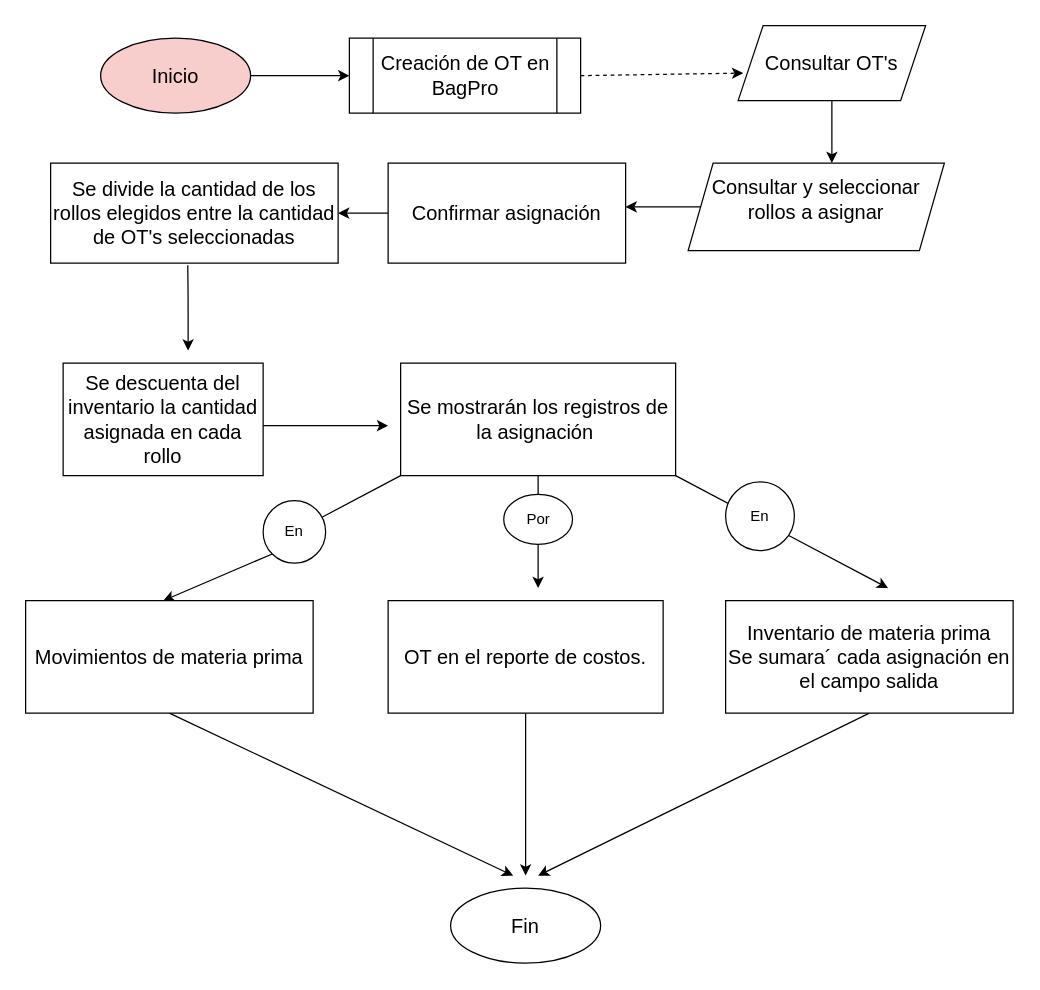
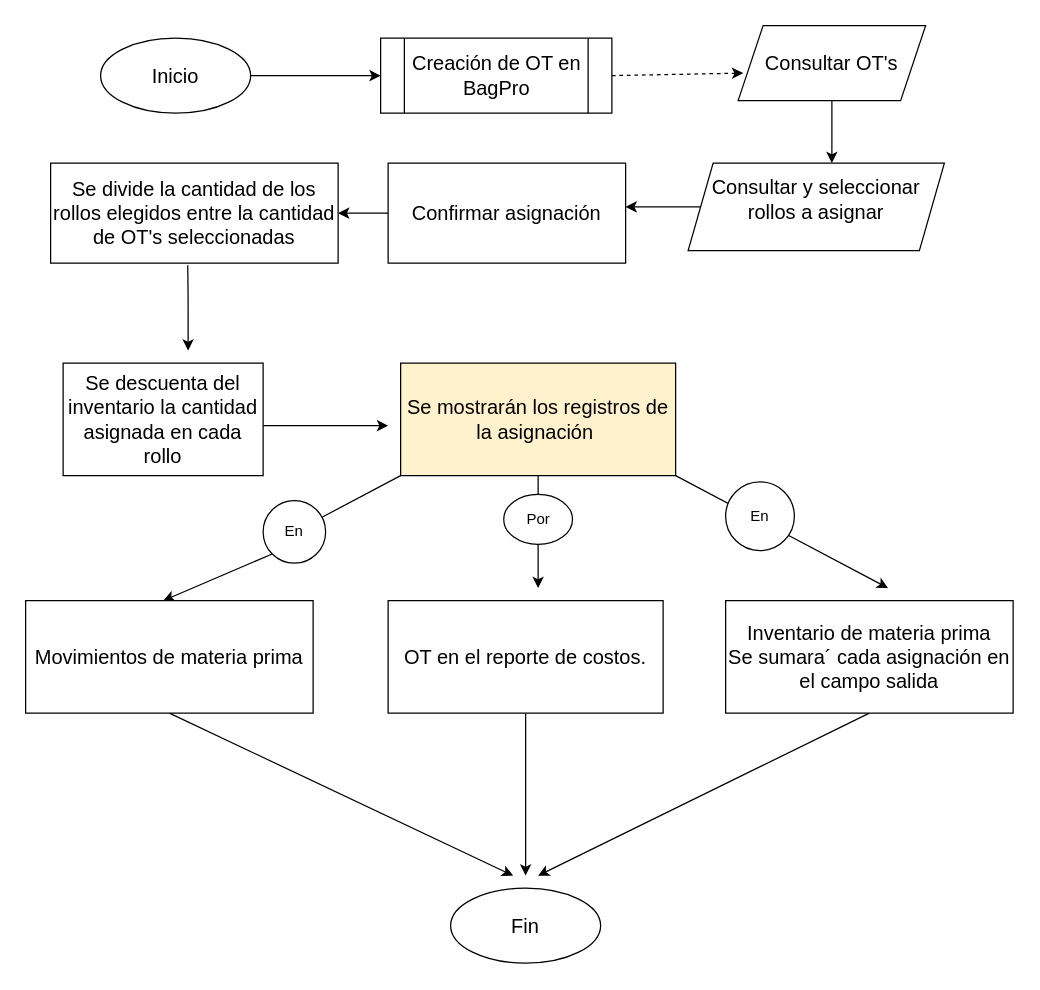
node "Inicio": fillcolor #f8cecc -> #ffffff
node "Creación de OT en BagPro": moved (465, 76) -> (496, 76)
node "Se mostrarán los registros de la asignación": fillcolor #ffffff -> #fff2cc
